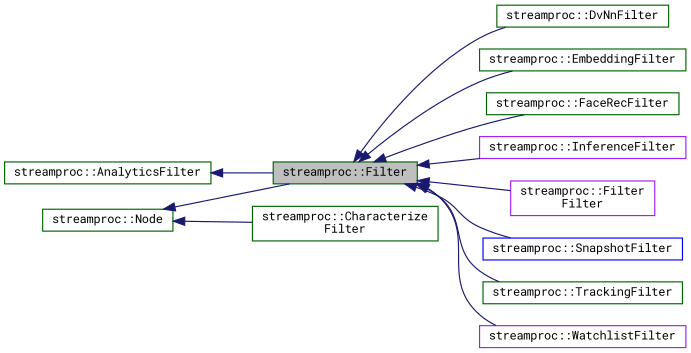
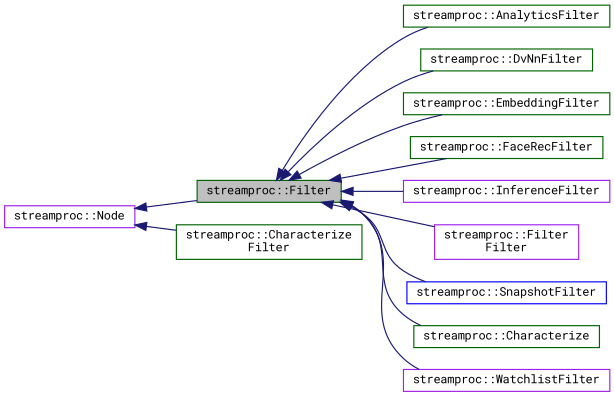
edge "streamproc::Filter" -> "streamproc::AnalyticsFilter": reversed
node "streamproc::Node": color darkgreen -> purple
node "streamproc::TrackingFilter": label "streamproc::TrackingFilter" -> "streamproc::Characterize"
